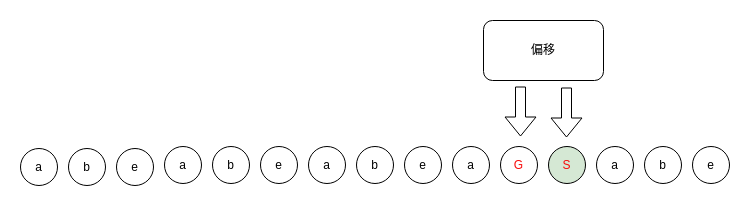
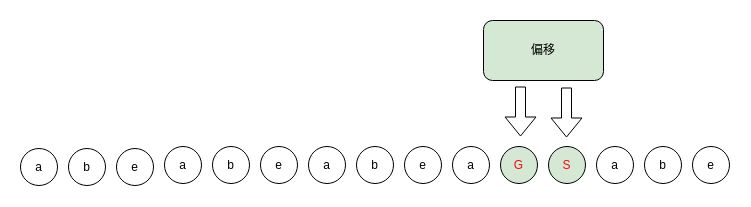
node "偏移": fillcolor #ffffff -> #d5e8d4
node "G": fillcolor #ffffff -> #d5e8d4
